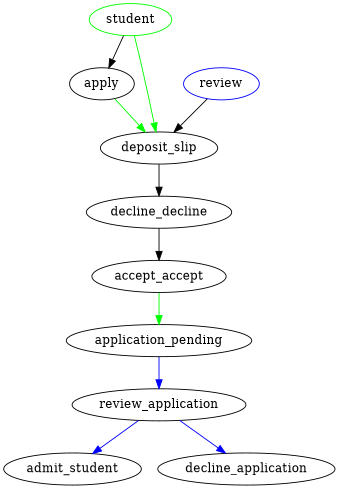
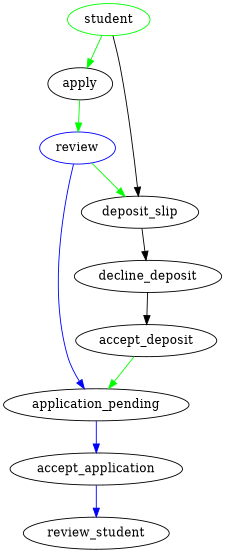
edge "student" -> "apply": color black -> green
edge "student" -> "deposit_slip": color green -> black
edge "apply" -> "deposit_slip": now "apply" -> "review"
edge "review" -> "deposit_slip": color black -> green
node "decline_decline": label "decline_decline" -> "decline_deposit"
edge "review" -> "application_pending": added
node "accept_accept": label "accept_accept" -> "accept_deposit"
node "review_application": label "review_application" -> "accept_application"
node "admit_student": label "admit_student" -> "review_student"
node "decline_application": removed
